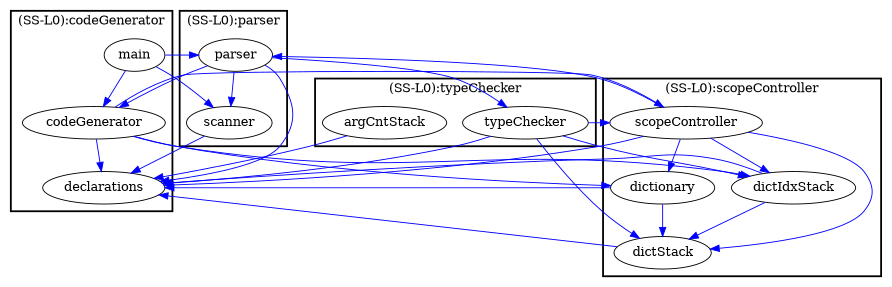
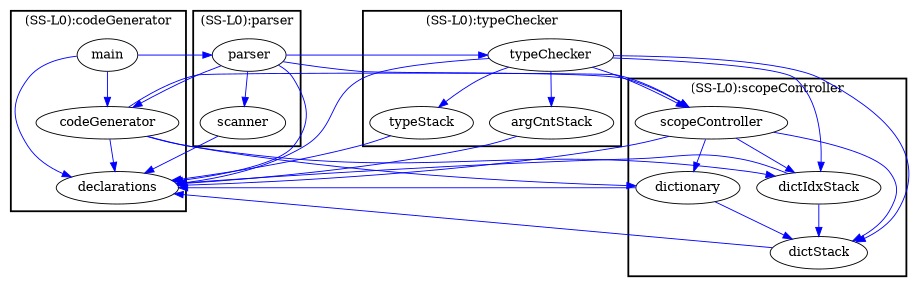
edge "scopeController" -> "parser": reversed
edge "typeChecker" -> "argCntStack": added
edge "main" -> "scanner": now "main" -> "declarations"
node "typeStack": added
